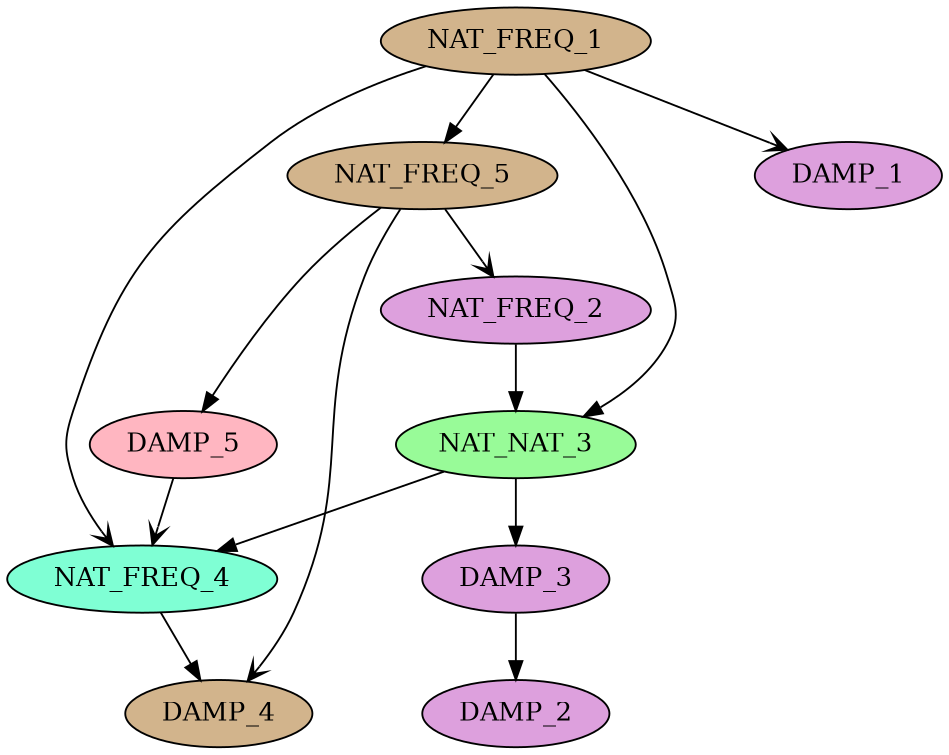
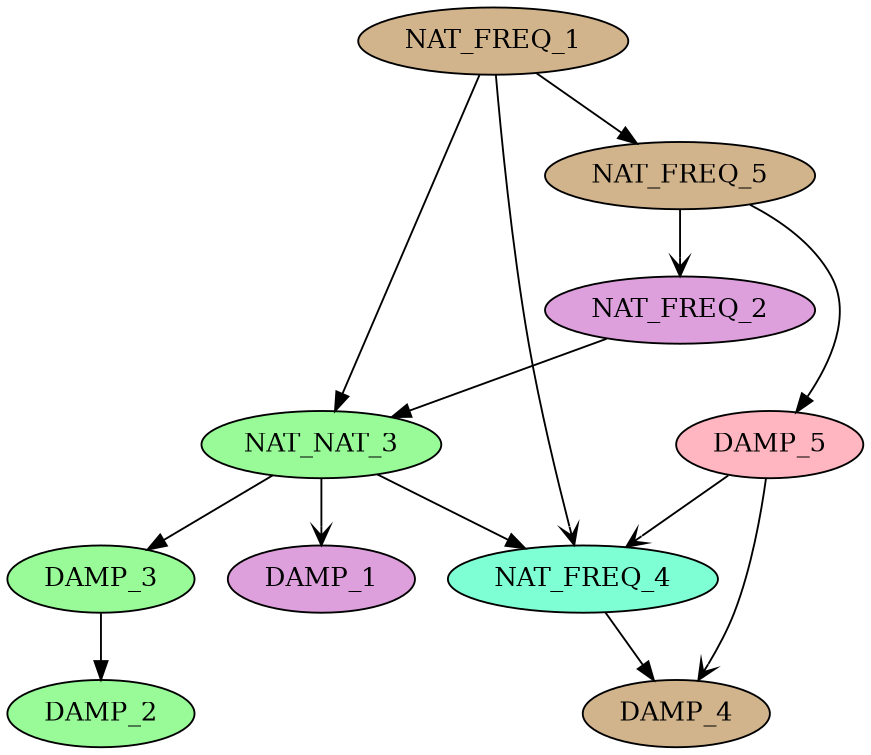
edge "NAT_FREQ_1" -> "DAMP_1": now "NAT_NAT_3" -> "DAMP_1"
edge "NAT_FREQ_5" -> "DAMP_4": now "DAMP_5" -> "DAMP_4"
node "DAMP_3": fillcolor plum -> palegreen
node "DAMP_2": fillcolor plum -> palegreen
